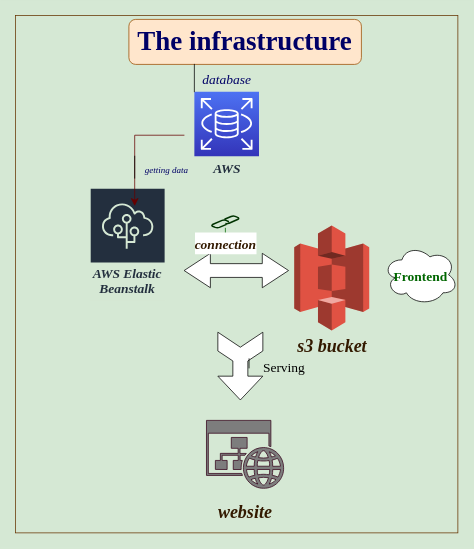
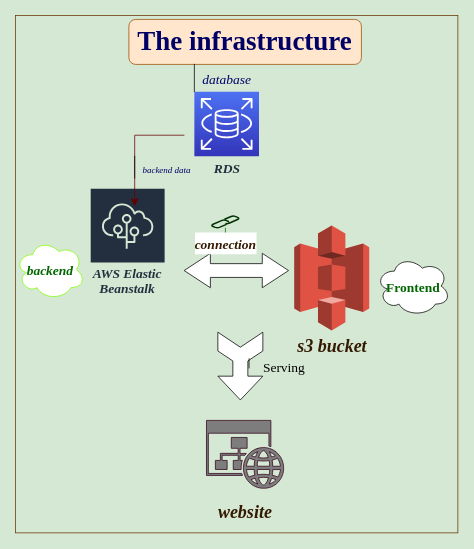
node "getting data": label "getting data" -> "backend data"
node "AWS": label "AWS" -> "RDS"
node "backend": added
node "Frontend": moved (421, 275) -> (413, 286)
